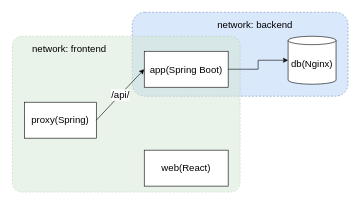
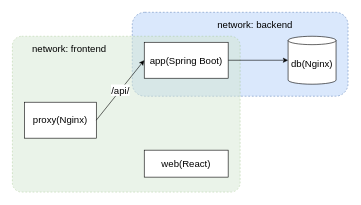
node "app(Spring Boot)": moved (186, 69) -> (186, 60)
node "proxy(Spring)": label "proxy(Spring)" -> "proxy(Nginx)"
node "web(React)": size 84x36 -> 84x27
